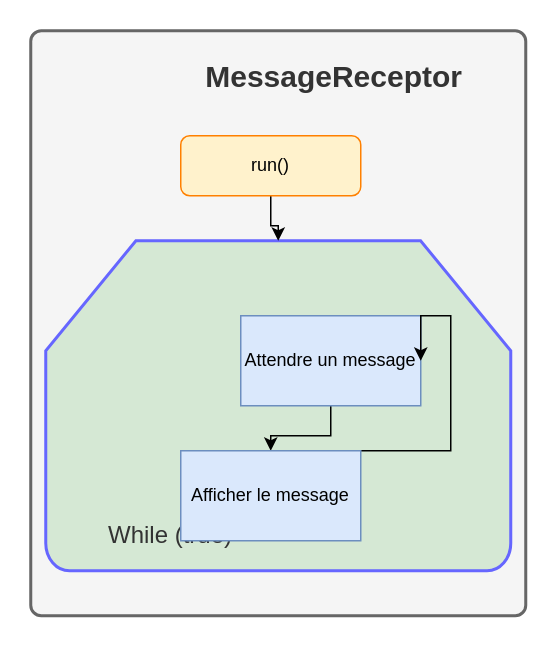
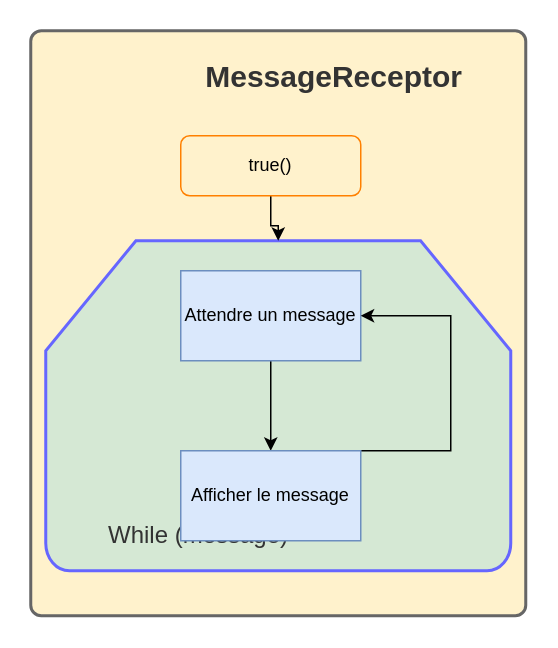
node "MessageReceptor": fillcolor #f5f5f5 -> #fff2cc
node "run()": label "run()" -> "true()"
node "Attendre un message": moved (331, 361) -> (271, 316)
node "While (true)": label "While (true)" -> "While (message)"
